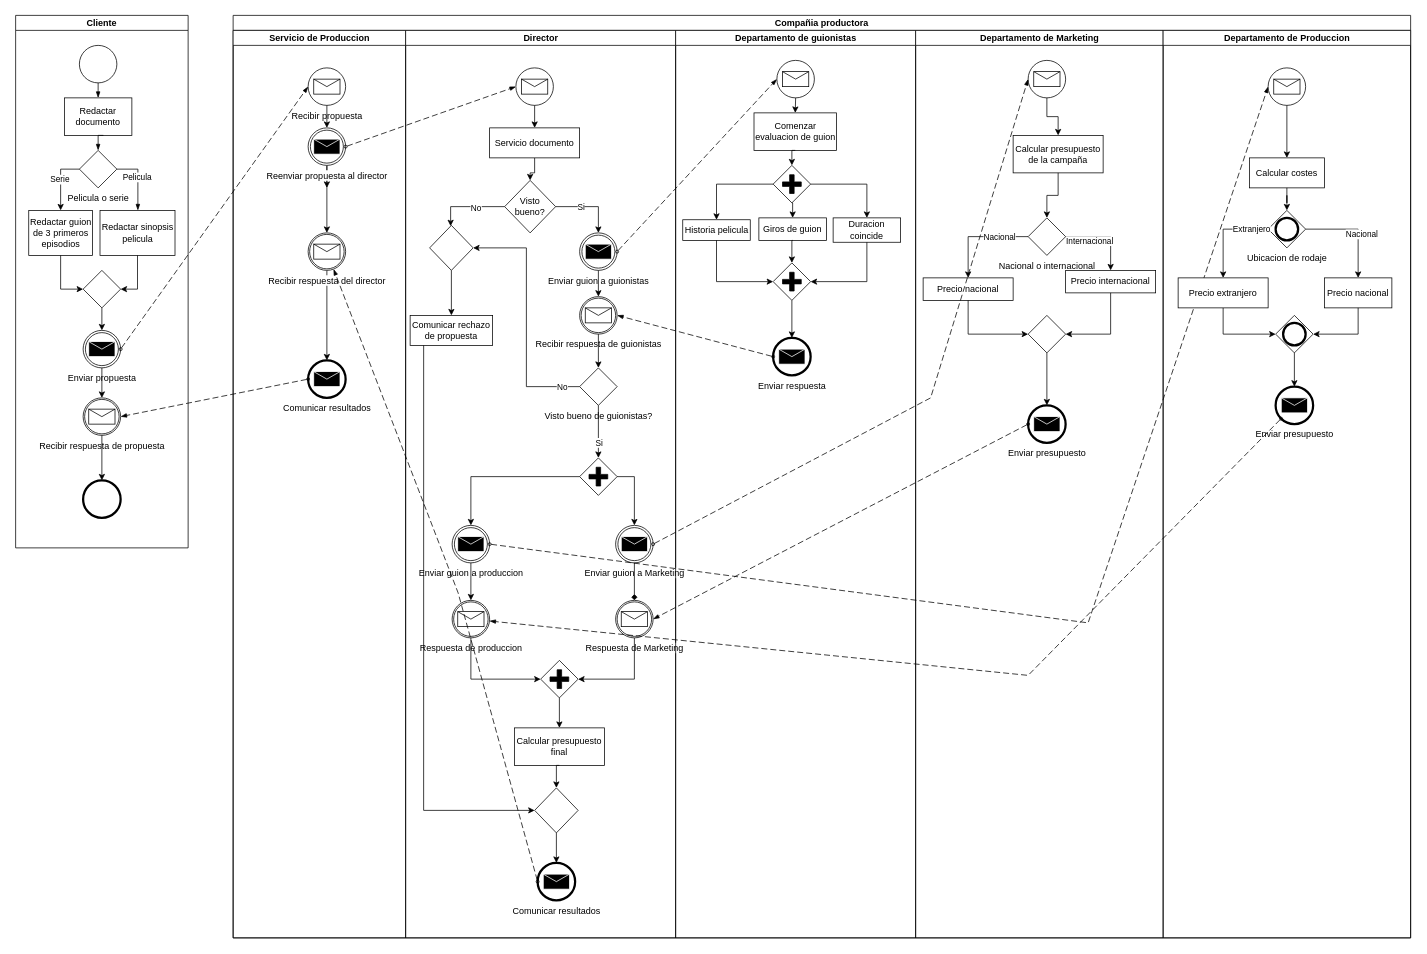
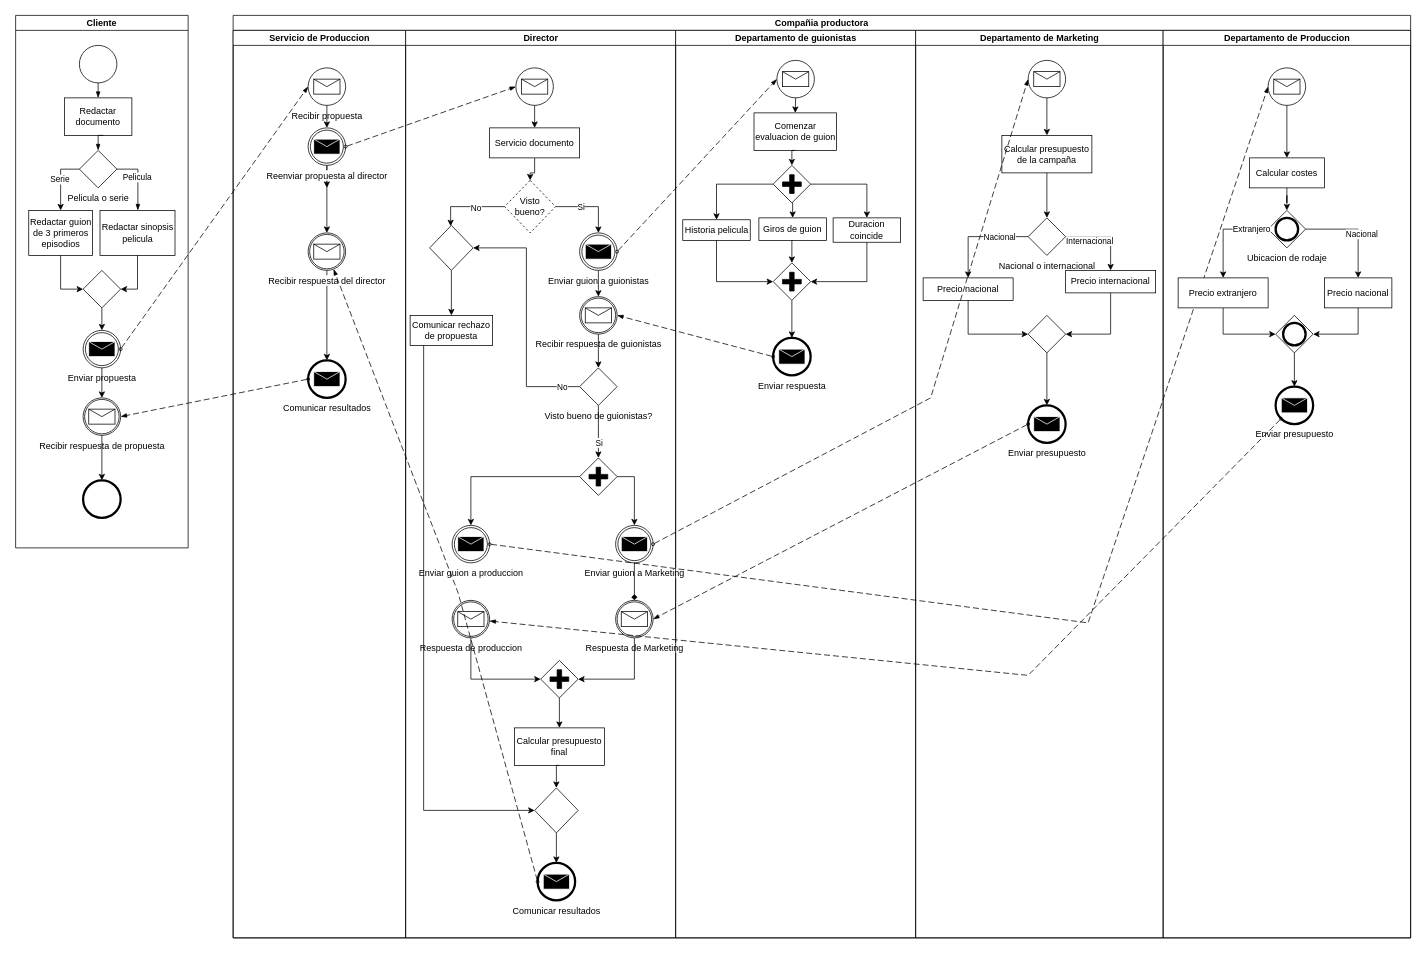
node "Calcular presupuesto de la campaña": moved (1058, 154) -> (1047, 154)
node "Visto bueno?": style solid -> dashed
edge "Enviar guion a produccion" -> "Respuesta de produccion": removed
